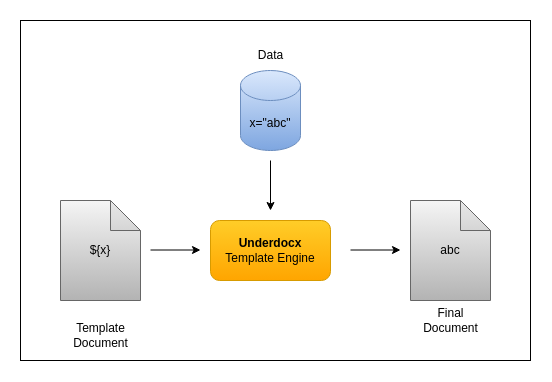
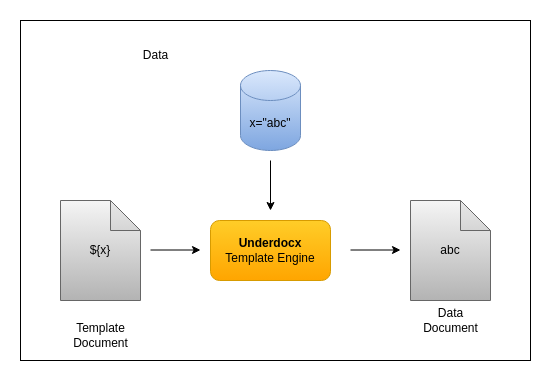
node "Data": moved (271, 56) -> (156, 56)
node "Final Document": label "Final Document" -> "Data Document"
